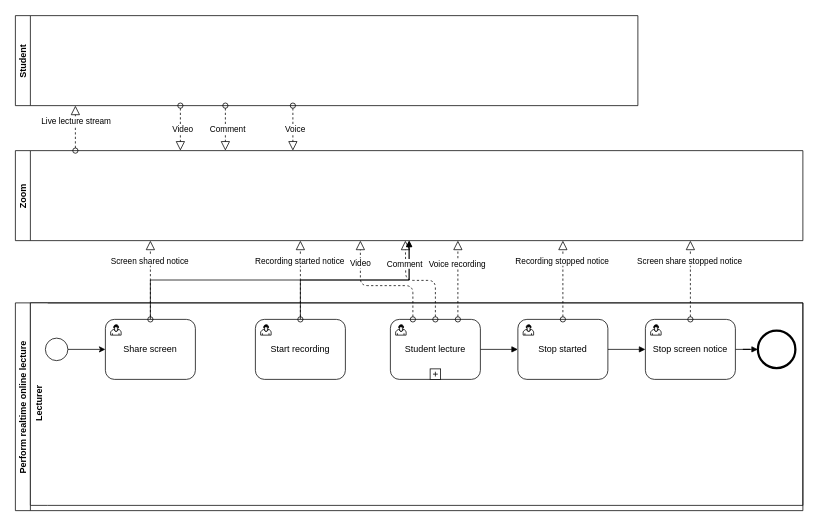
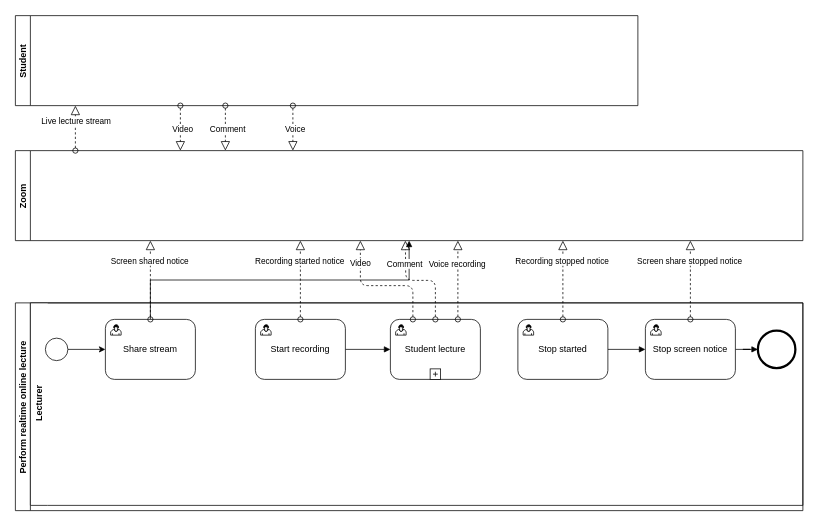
edge "Start recording" -> "Zoom": now "Start recording" -> "Student lecture"
node "Share screen": label "Share screen" -> "Share stream"
edge "Student lecture" -> "Stop started": removed
